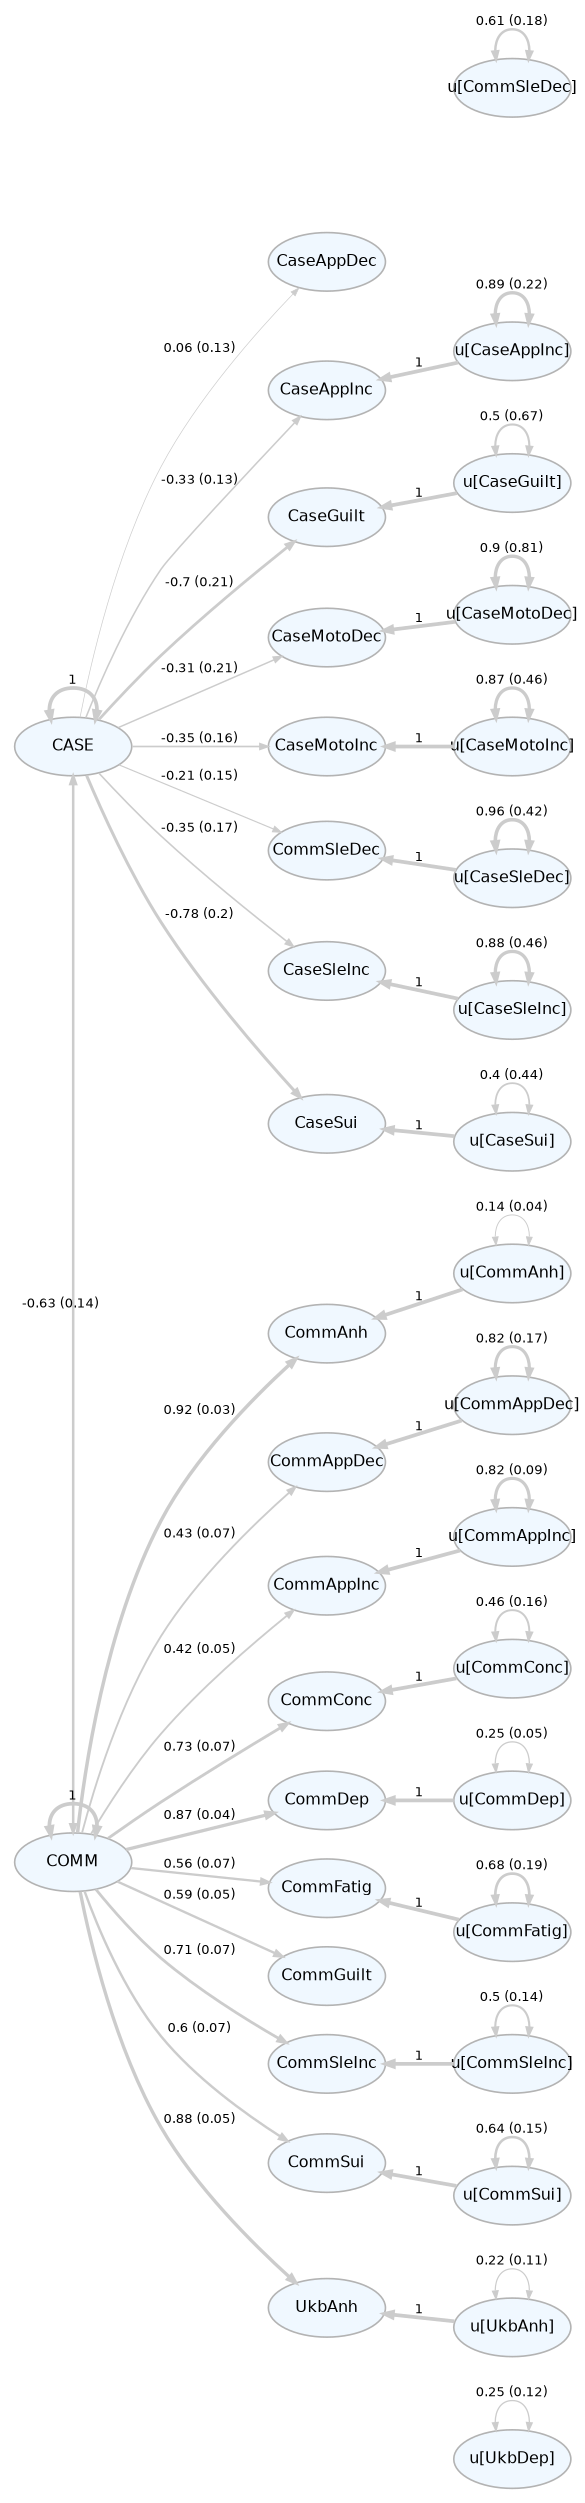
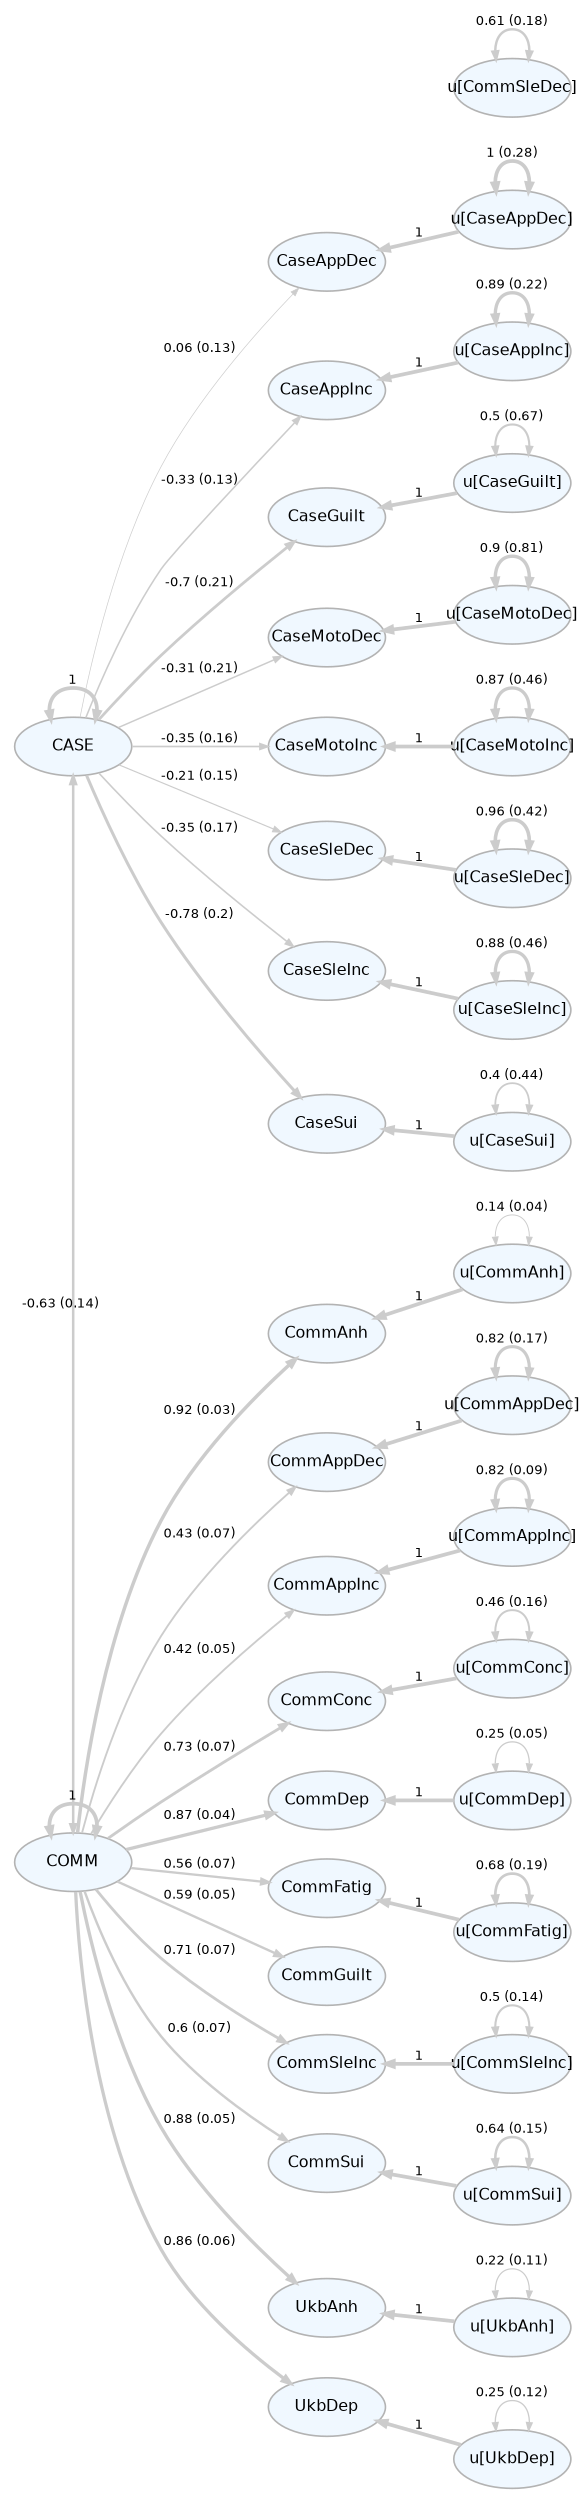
node "u[CaseAppDec]": added
node "CommSleDec": label "CommSleDec" -> "CaseSleDec"
node "UkbDep": added
